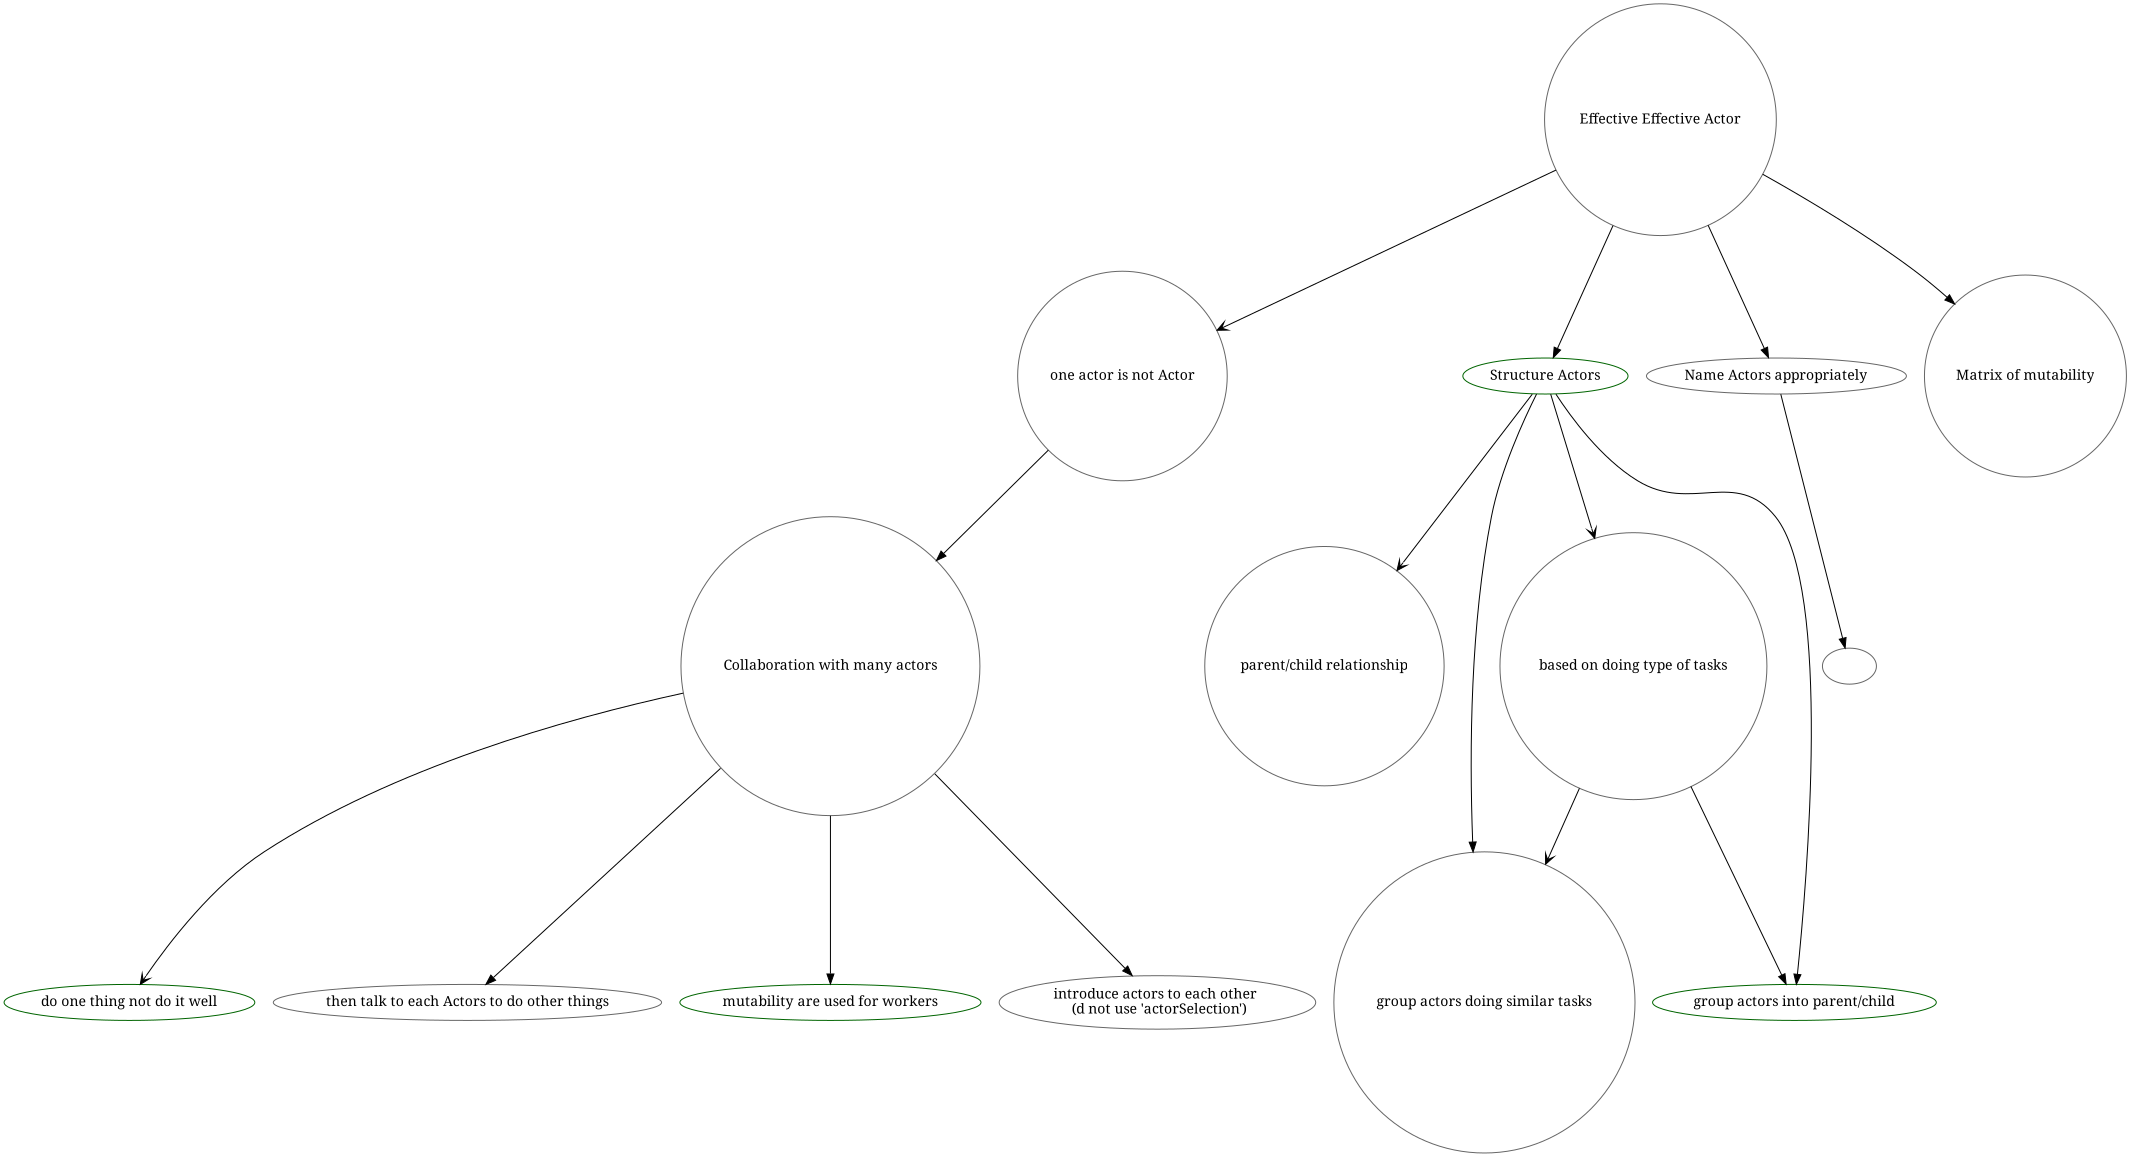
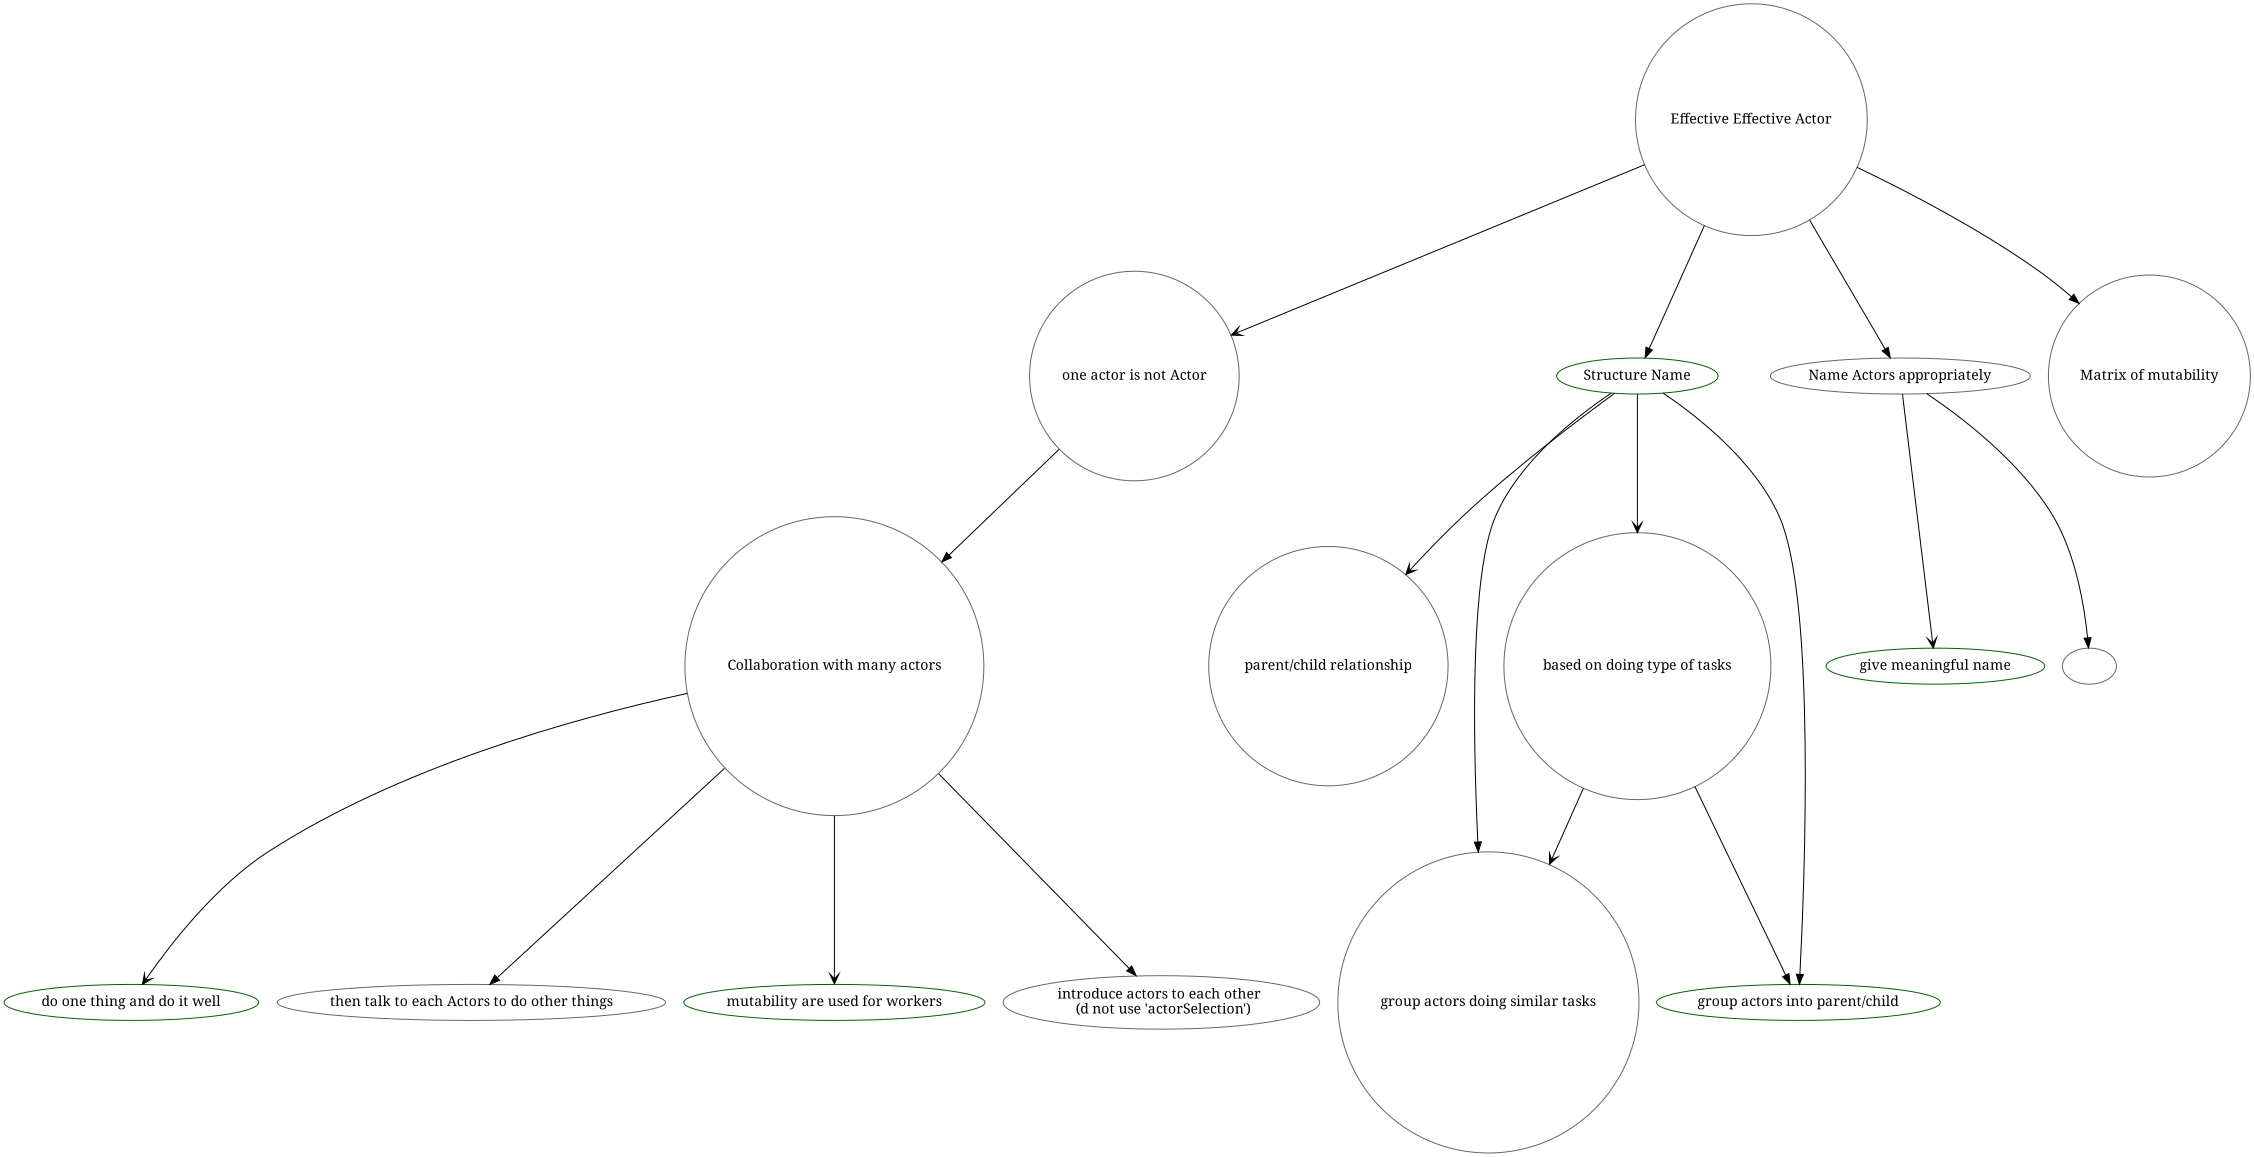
node "Structure Actors": label "Structure Actors" -> "Structure Name"
node "give meaningful name": added
edge "Collaboration with many actors" -> "mutability are used for workers": arrowhead normal -> vee
node "do one thing not do it well": label "do one thing not do it well" -> "do one thing and do it well"
